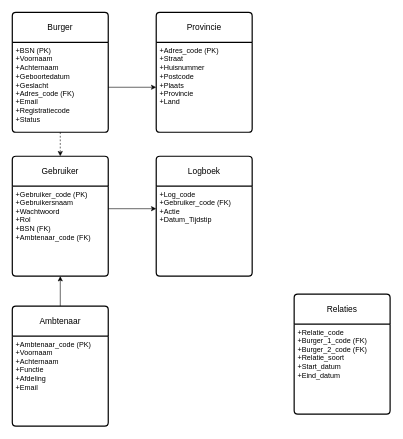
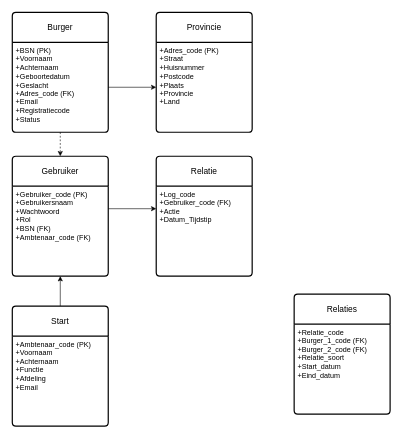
node "Logboek": label "Logboek" -> "Relatie"
node "Ambtenaar": label "Ambtenaar" -> "Start"
